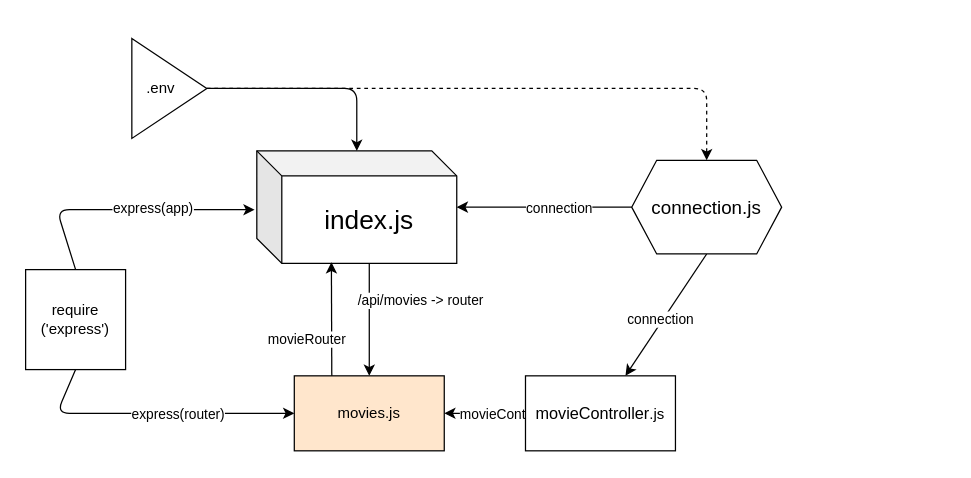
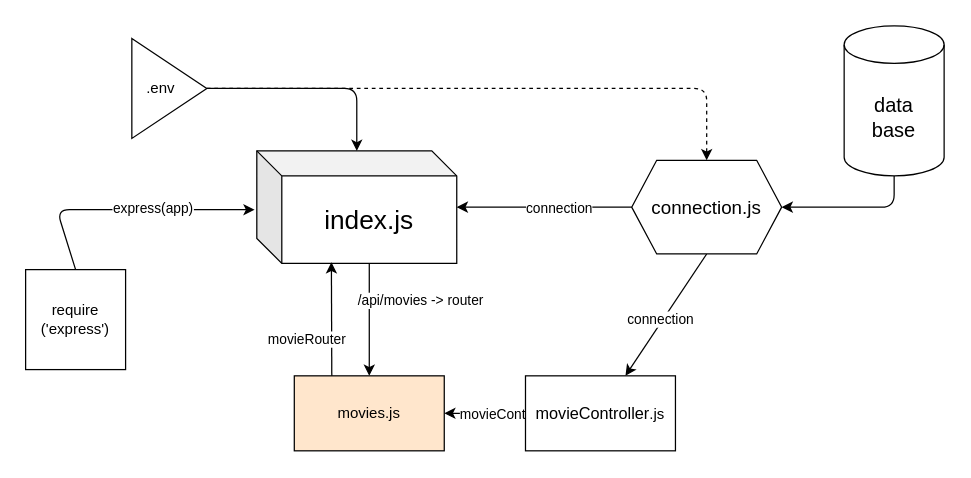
node "data base": added
edge "data base" -> "connection.js": added
edge "require ('express')" -> "movies.js": removed, label "express(router)"
